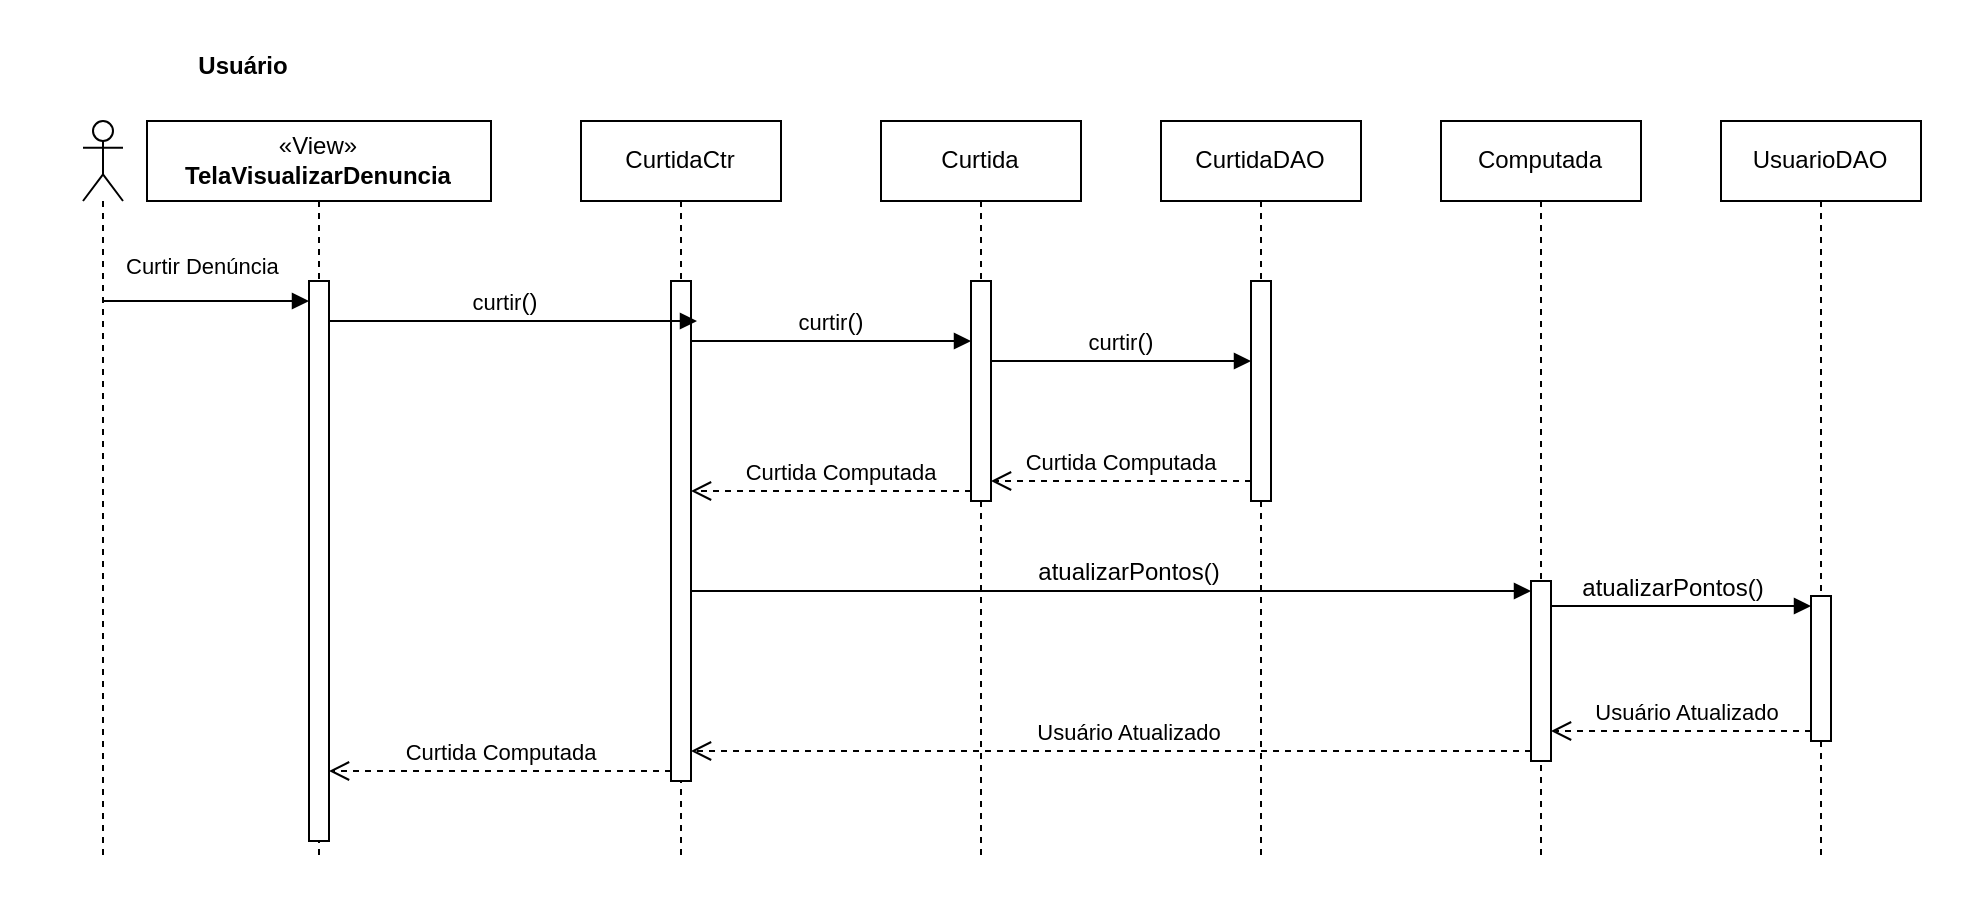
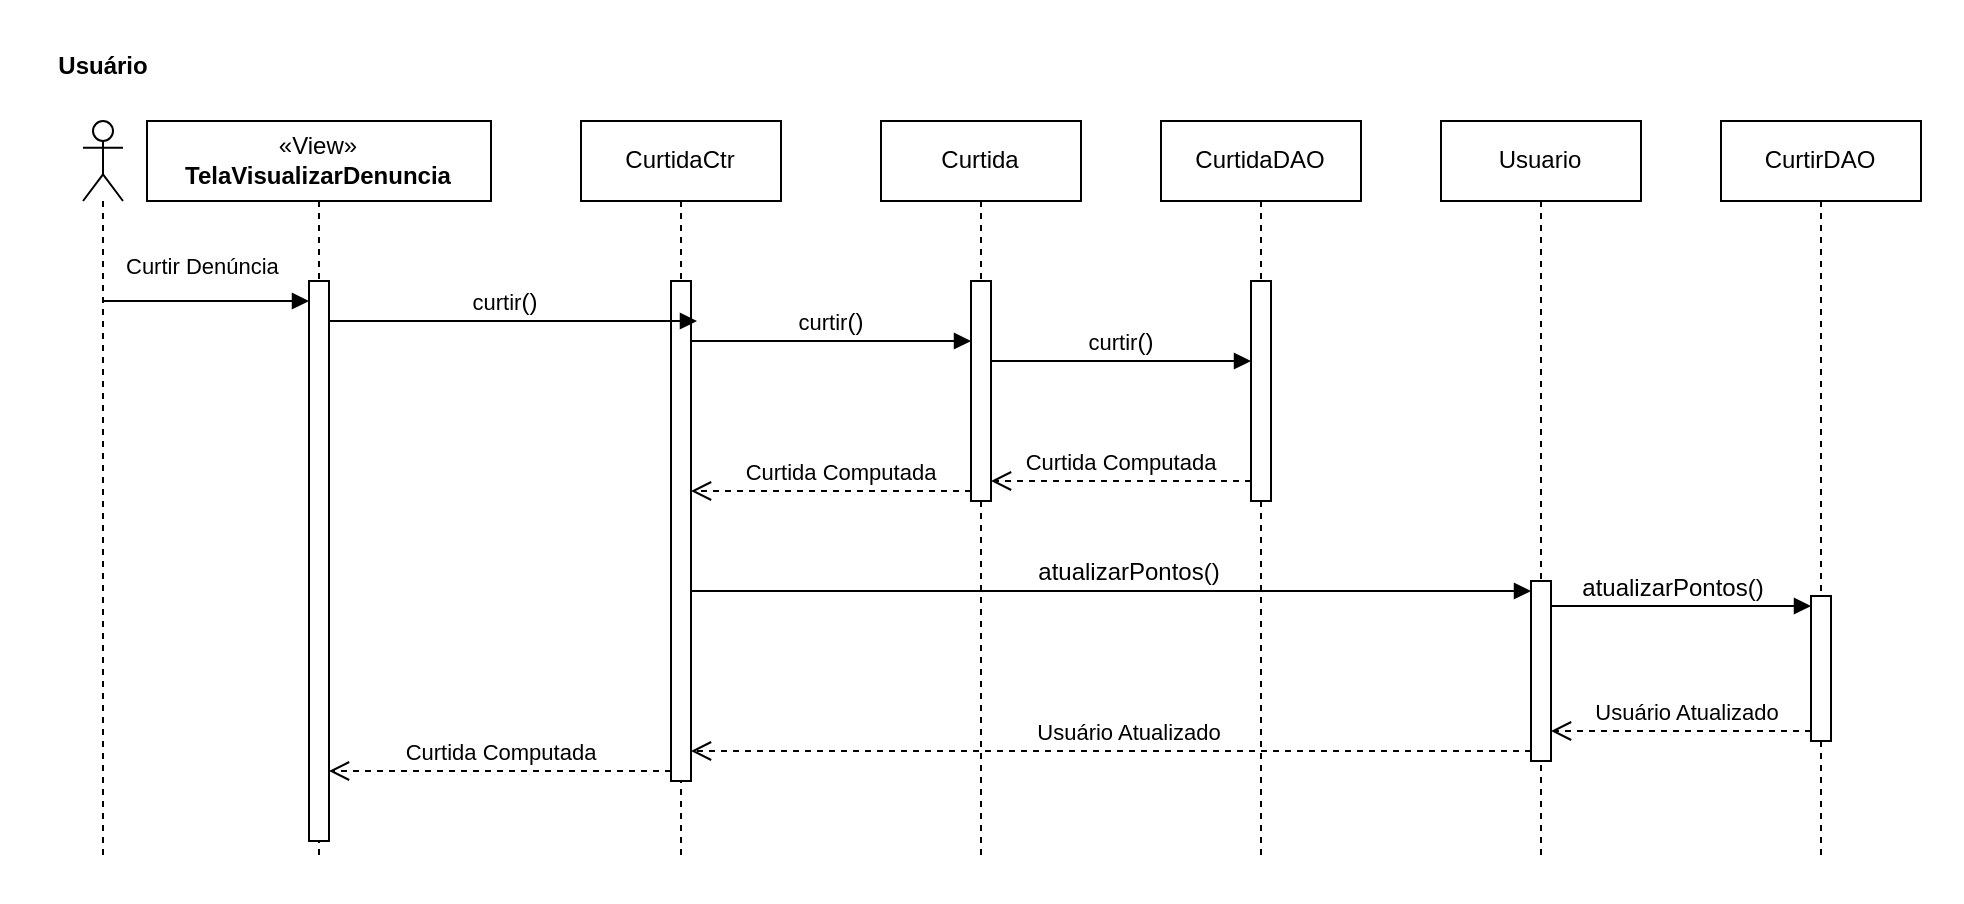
node "Usuário": moved (243, 67) -> (103, 67)
node "Computada": label "Computada" -> "Usuario"
node "UsuarioDAO": label "UsuarioDAO" -> "CurtirDAO"
